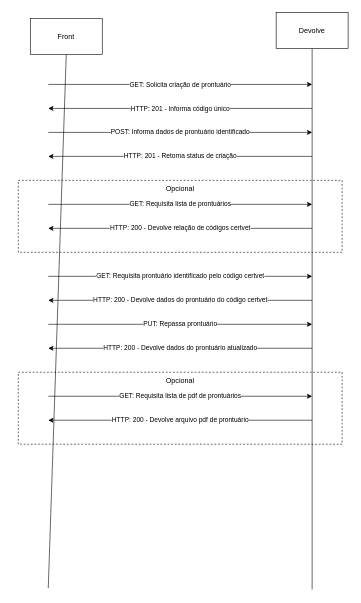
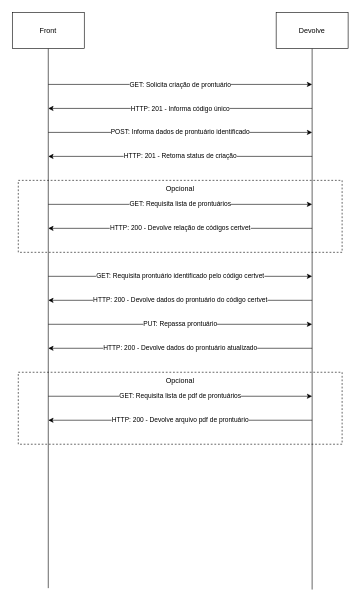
node "Front": moved (66, 36) -> (48, 30)
